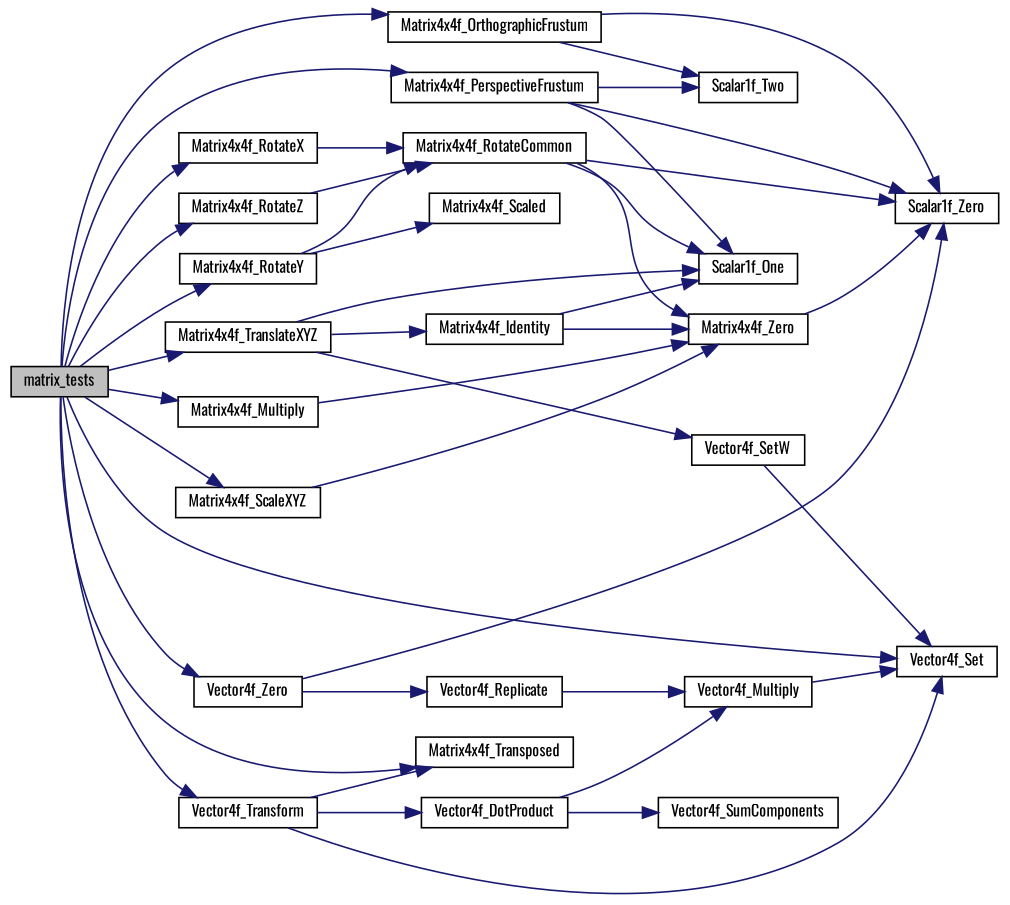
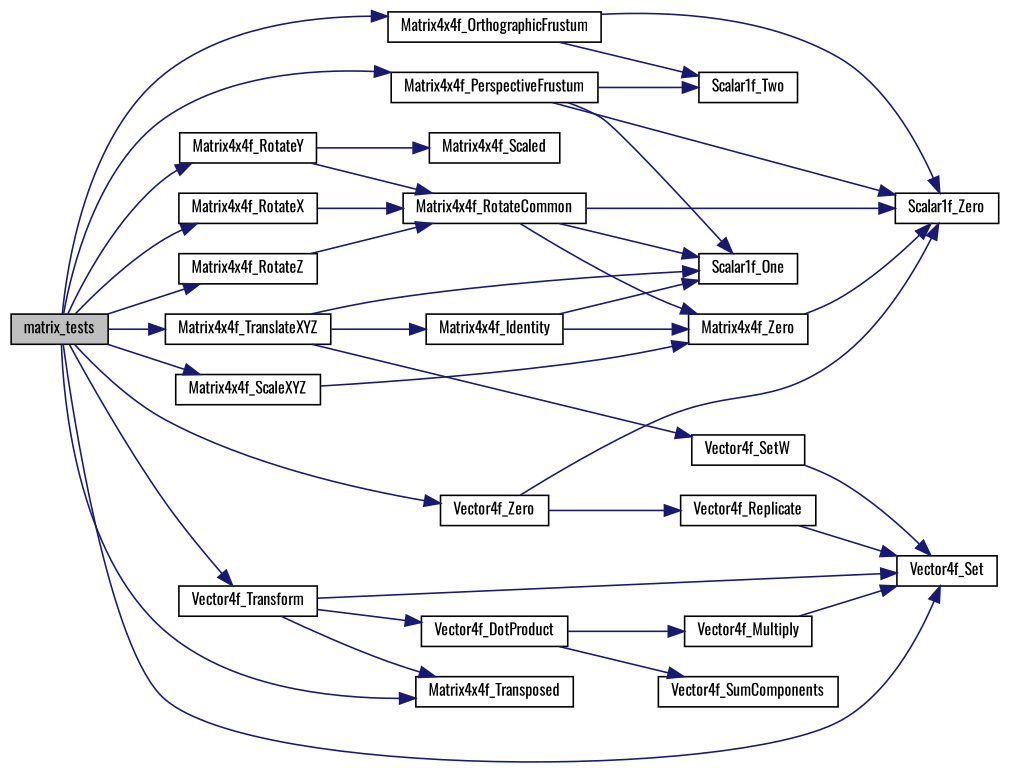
node "Matrix4x4f_Multiply": removed
edge "Vector4f_Replicate" -> "Vector4f_Multiply": now "Vector4f_Replicate" -> "Vector4f_Set"
